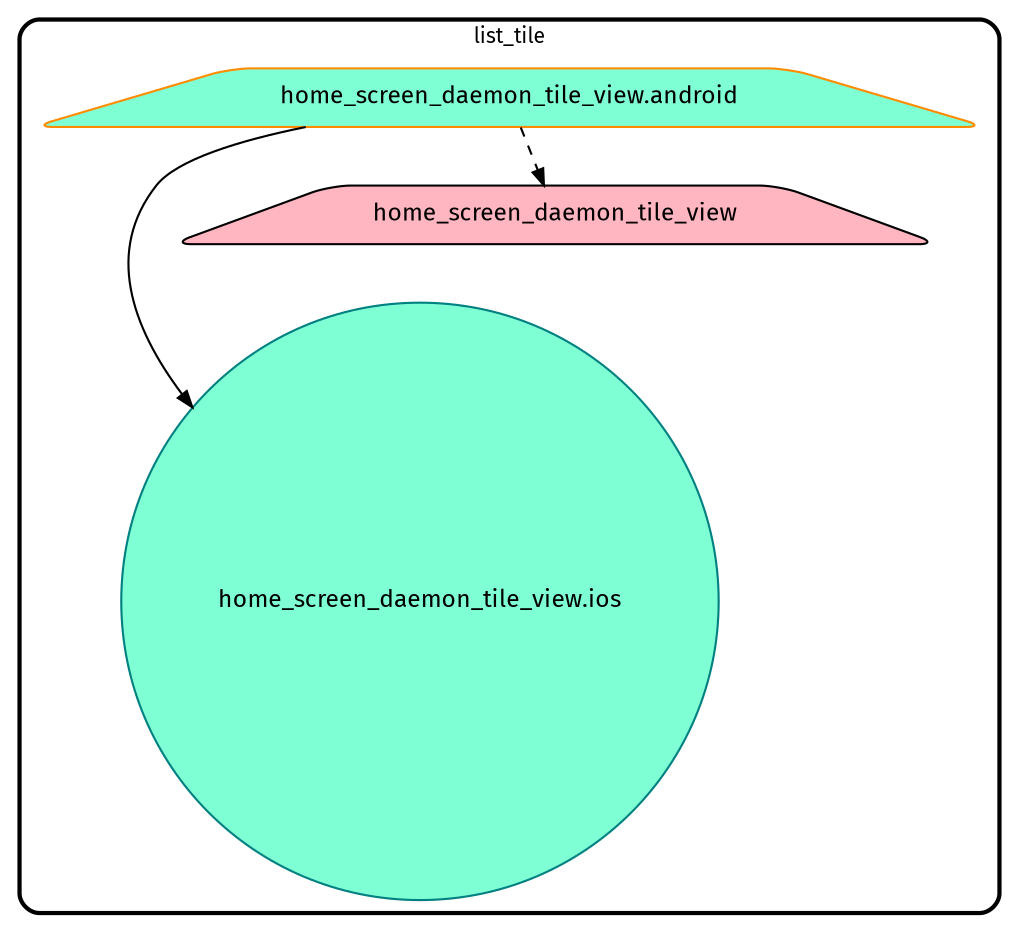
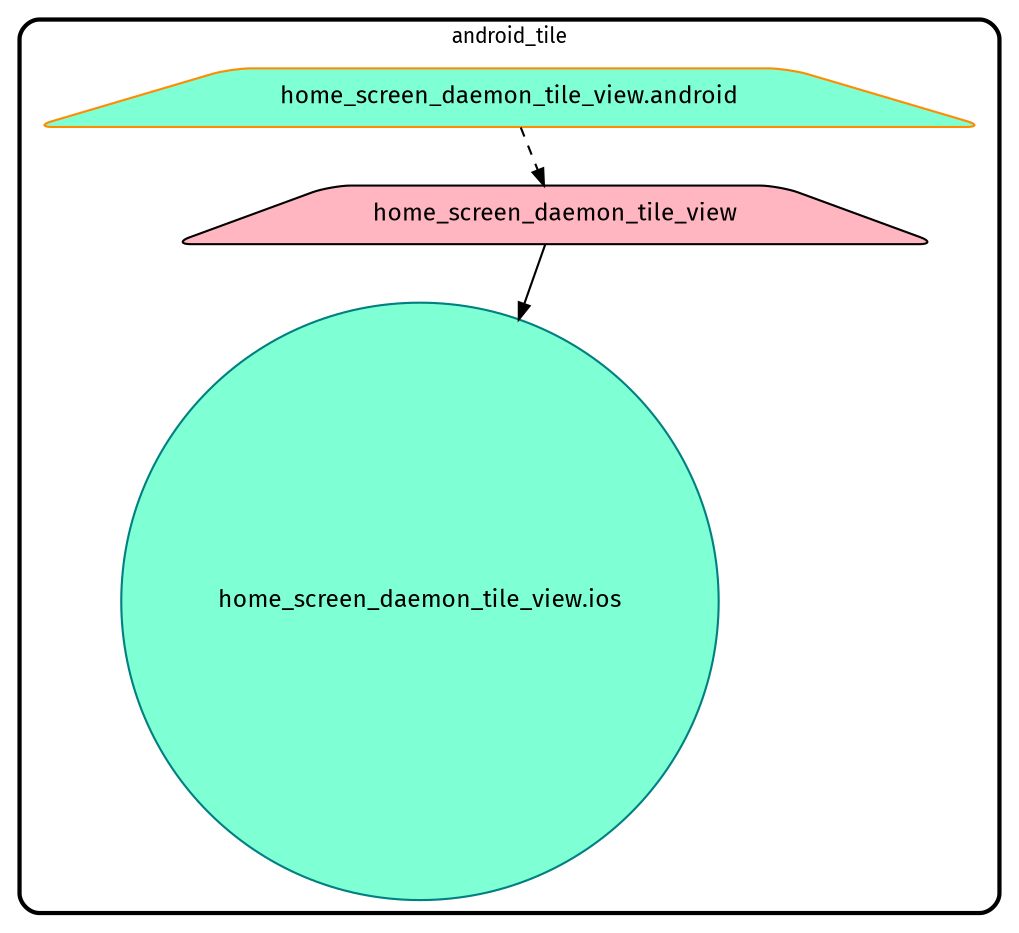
cluster "list_tile": label "list_tile" -> "android_tile"
edge "home_screen_daemon_tile_view.android" -> "home_screen_daemon_tile_view.ios": now "home_screen_daemon_tile_view" -> "home_screen_daemon_tile_view.ios"
